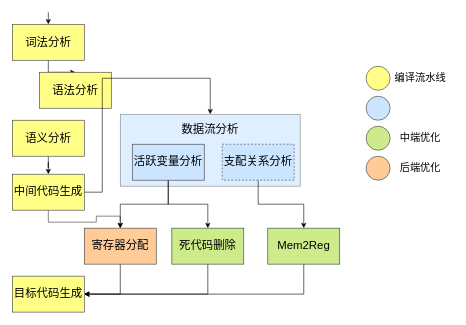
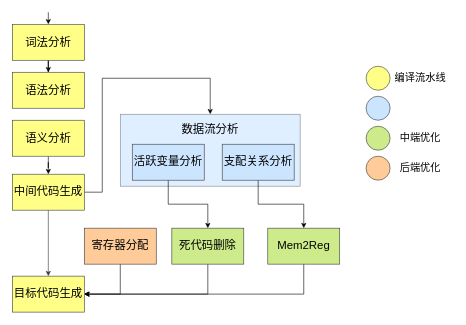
node "语法分析": moved (75, 90) -> (48, 90)
node "支配关系分析": style dashed -> solid
edge "活跃变量分析" -> "寄存器分配": removed
edge "中间代码生成" -> "寄存器分配": now "中间代码生成" -> "目标代码生成"
